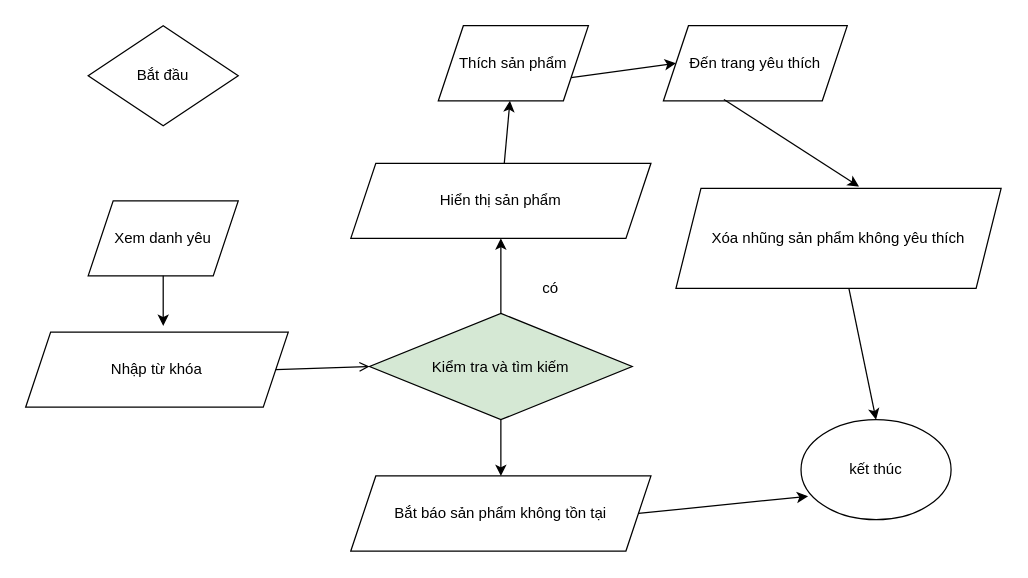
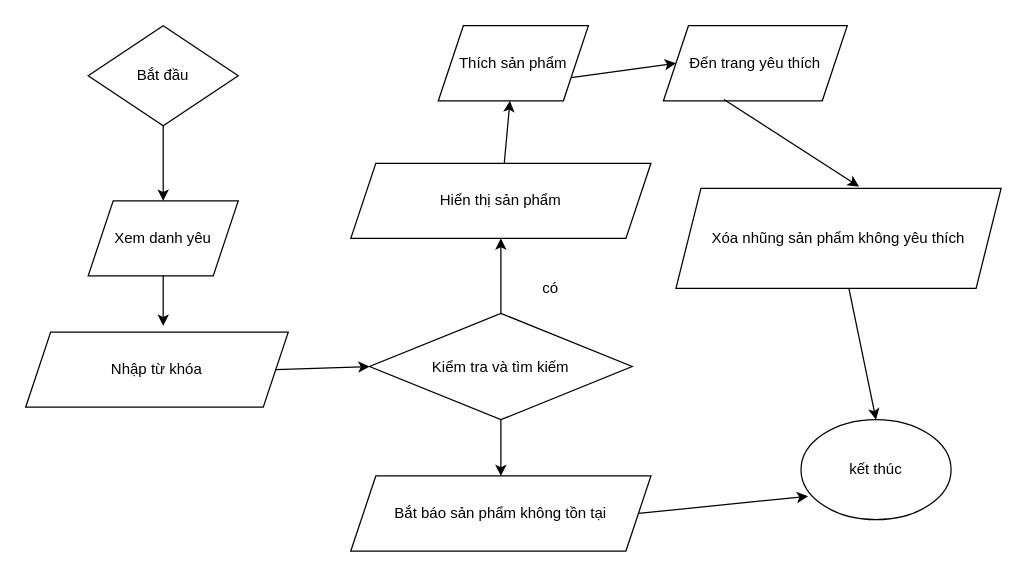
edge "Bắt đầu" -> "Xem danh yêu": added
node "Kiểm tra và tìm kiếm": fillcolor #d5e8d4 -> #ffffff
edge "Nhập từ khóa" -> "Kiểm tra và tìm kiếm": arrowhead open -> classic
